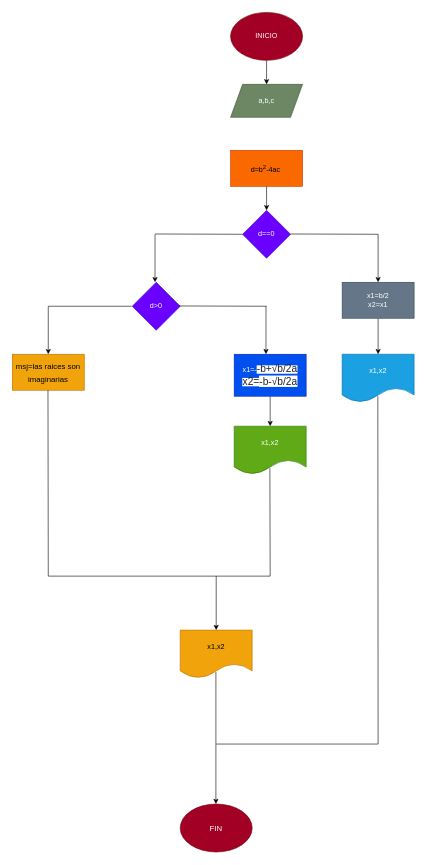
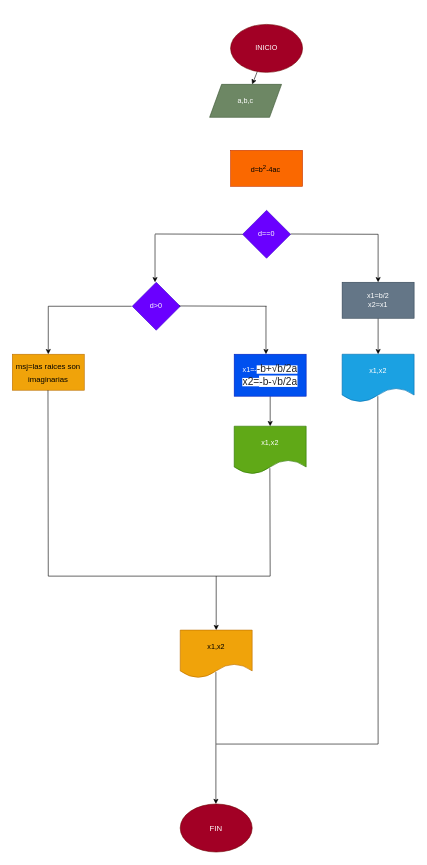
node "INICIO": moved (267, 36) -> (267, 48)
node "a,b,c": moved (267, 101) -> (246, 101)
edge "d=b2-4ac" -> "d==0": removed
